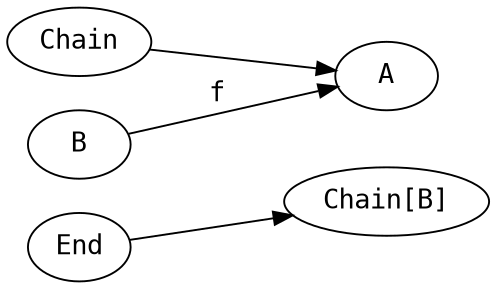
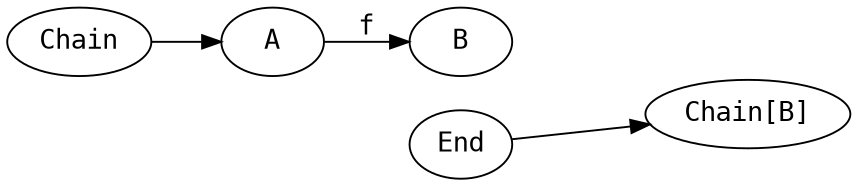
edge "B" -> "A": reversed
